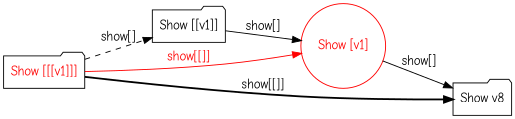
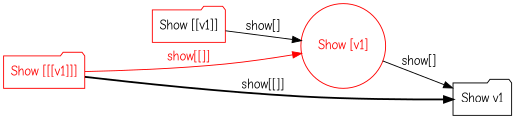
node "Show [[v1]]": color black -> red
edge "Show [[[v1]]]" -> "Show [[v1]]": removed, label "show[]"
node "Show [[[v1]]]": color black -> red
node "Show v8": label "Show v8" -> "Show v1"
